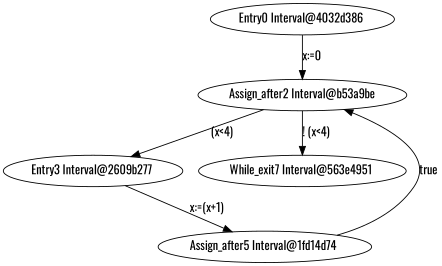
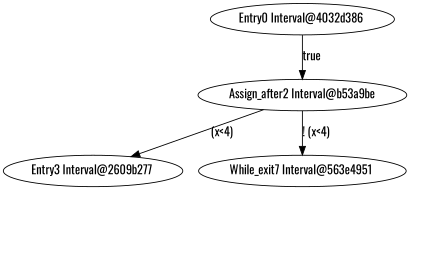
edge "Entry0 Interval@4032d386" -> "Assign_after2 Interval@b53a9be": label "x:=0" -> "true"
node "Assign_after5 Interval@1fd14d74": removed
